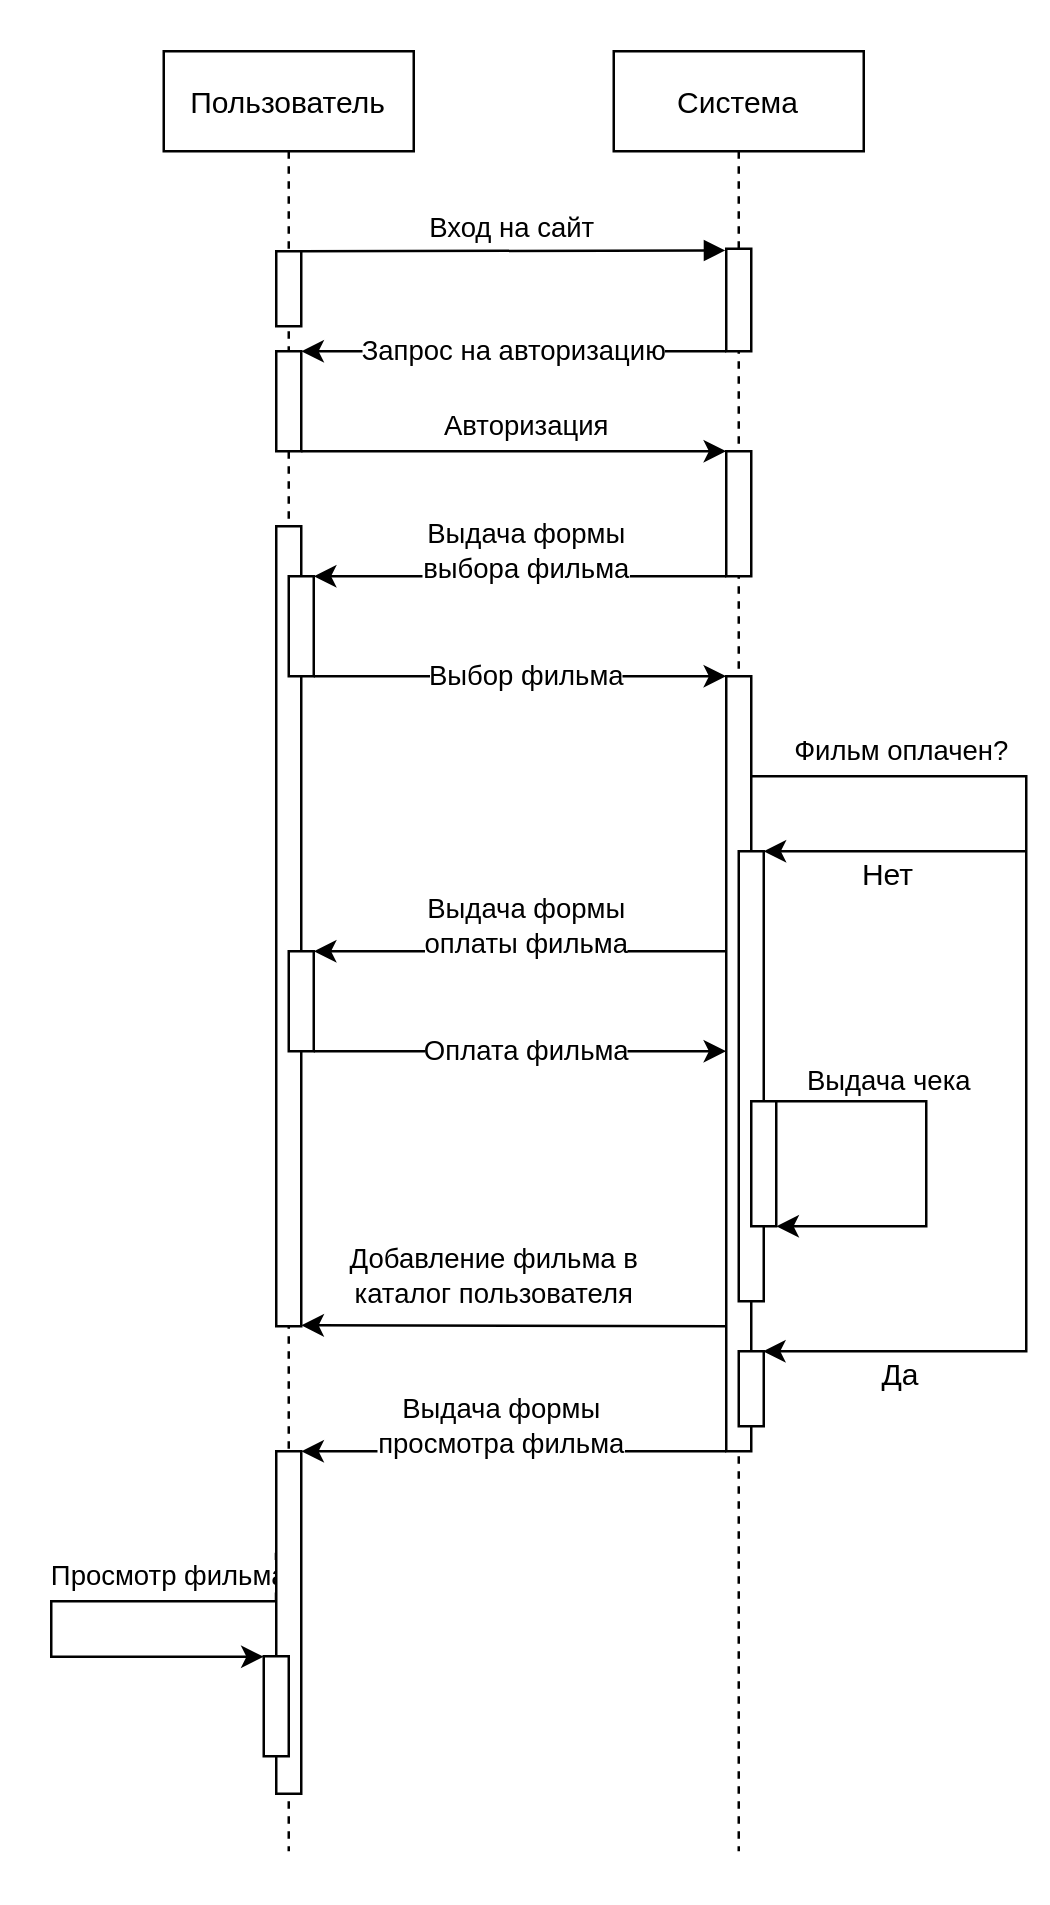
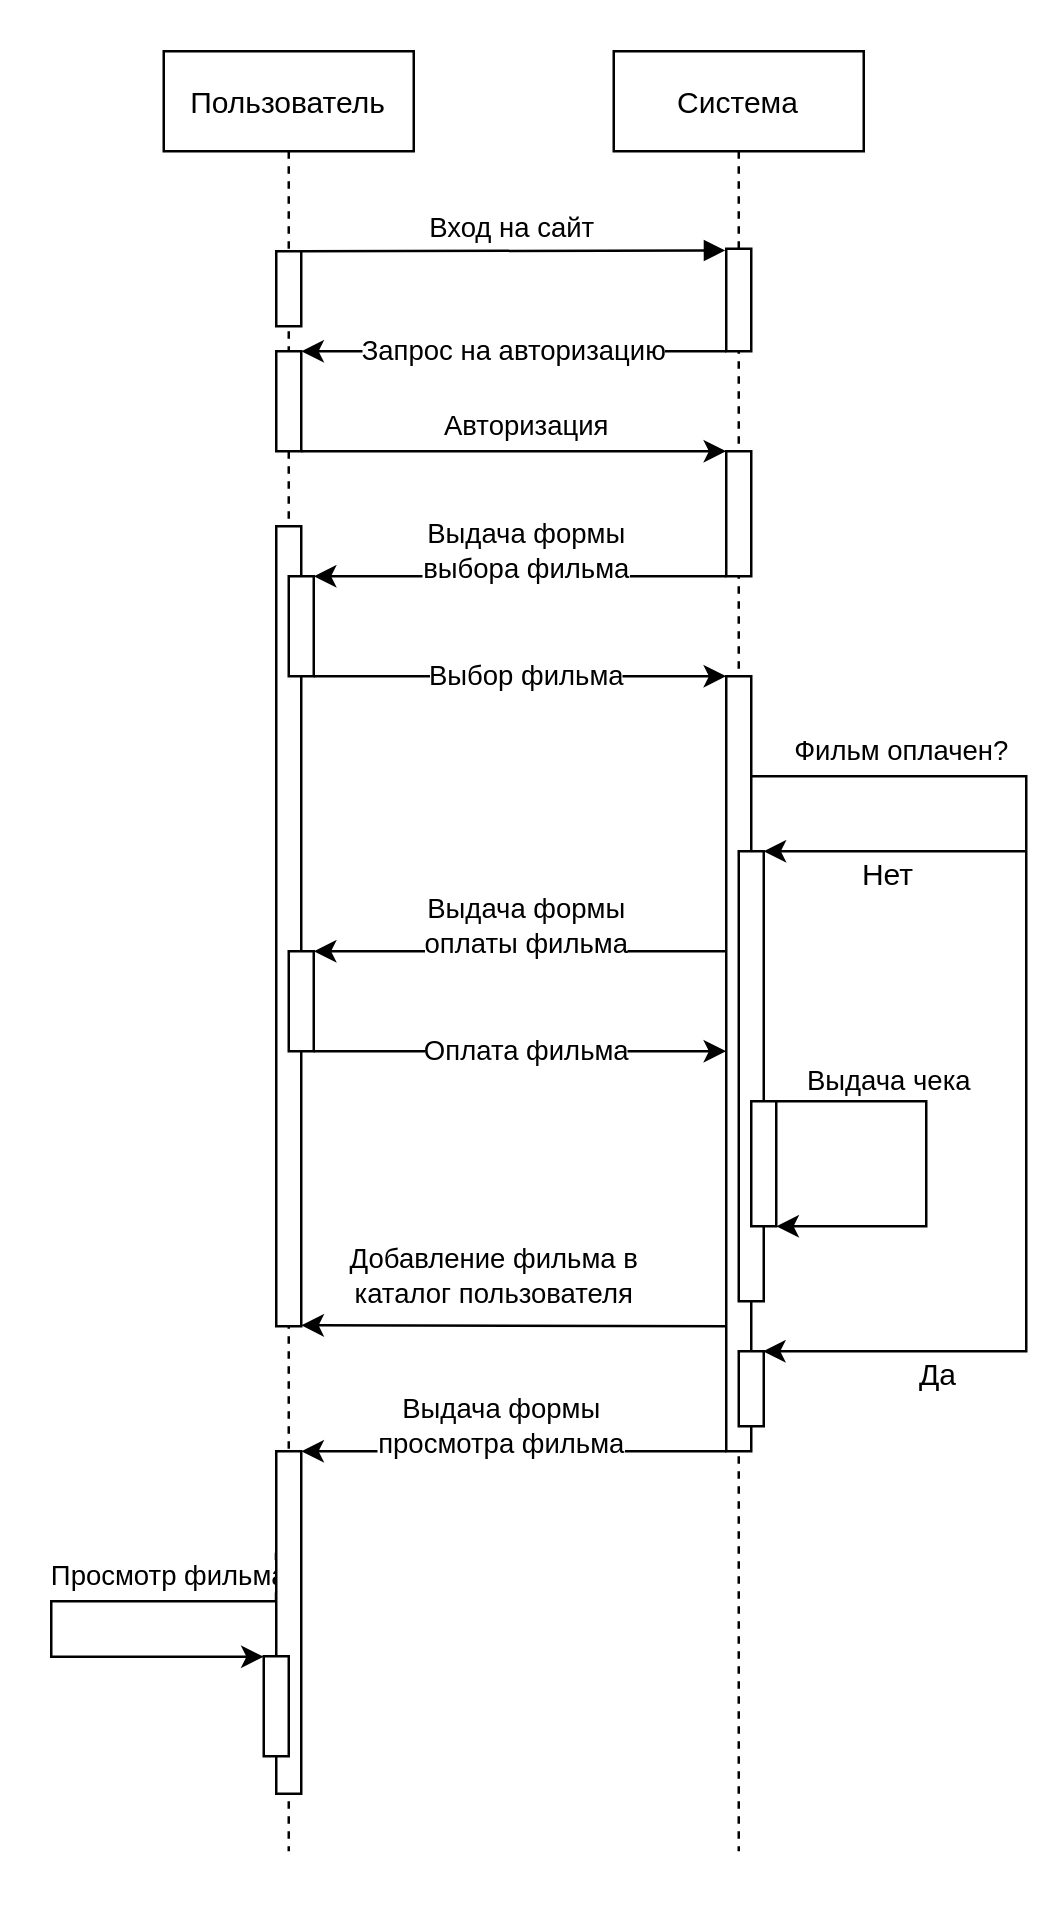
node "Да": moved (901, 1376) -> (939, 1376)
